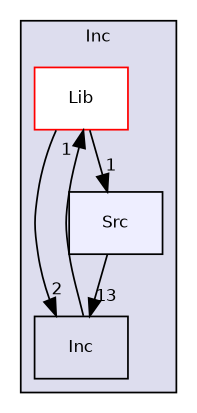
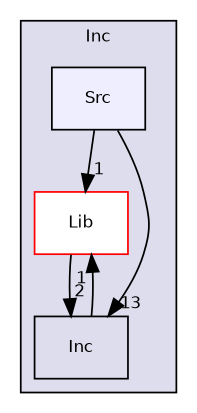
edge "Lib" -> "Src": reversed
